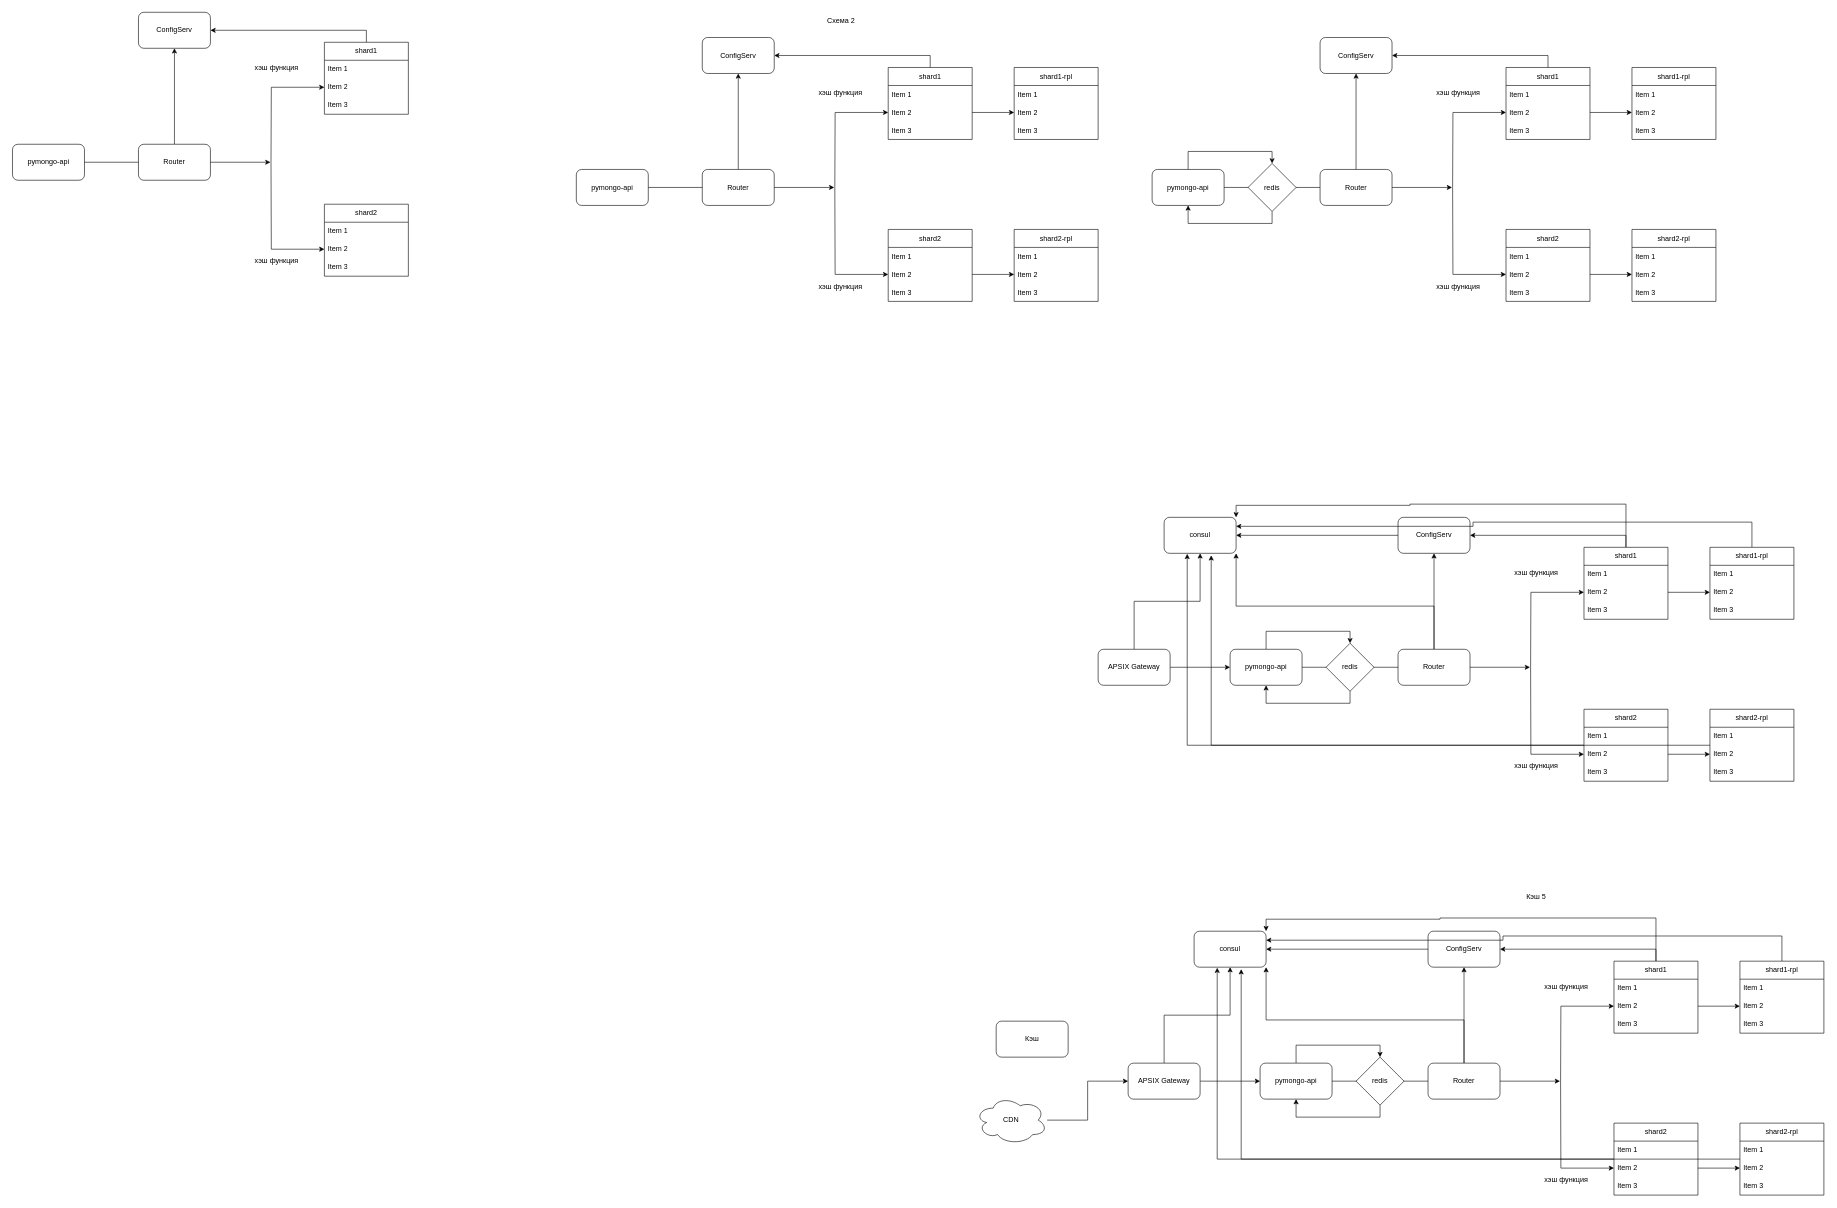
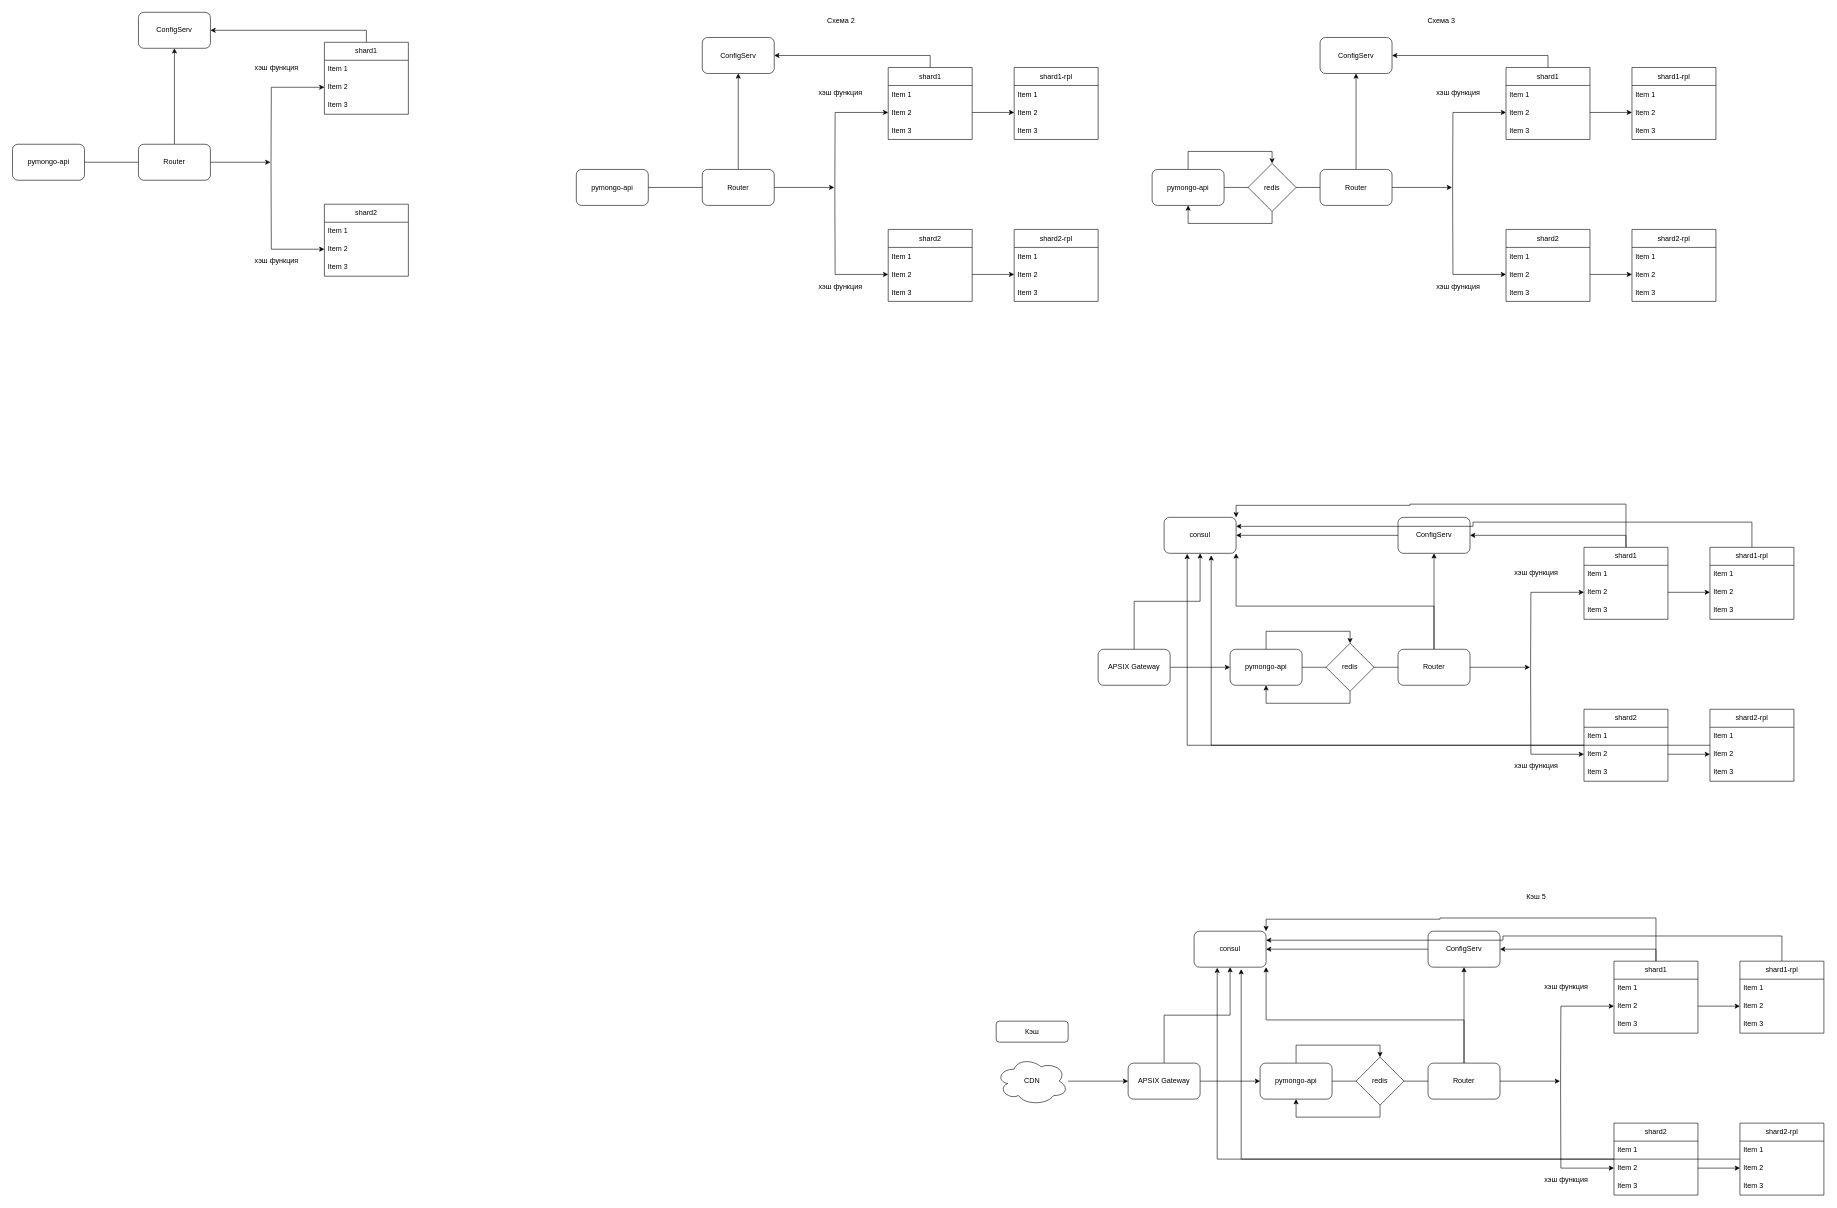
node "Схема 3": added
node "Кэш": size 72x36 -> 72x21
node "CDN": moved (1011, 1121) -> (1032, 1082)
